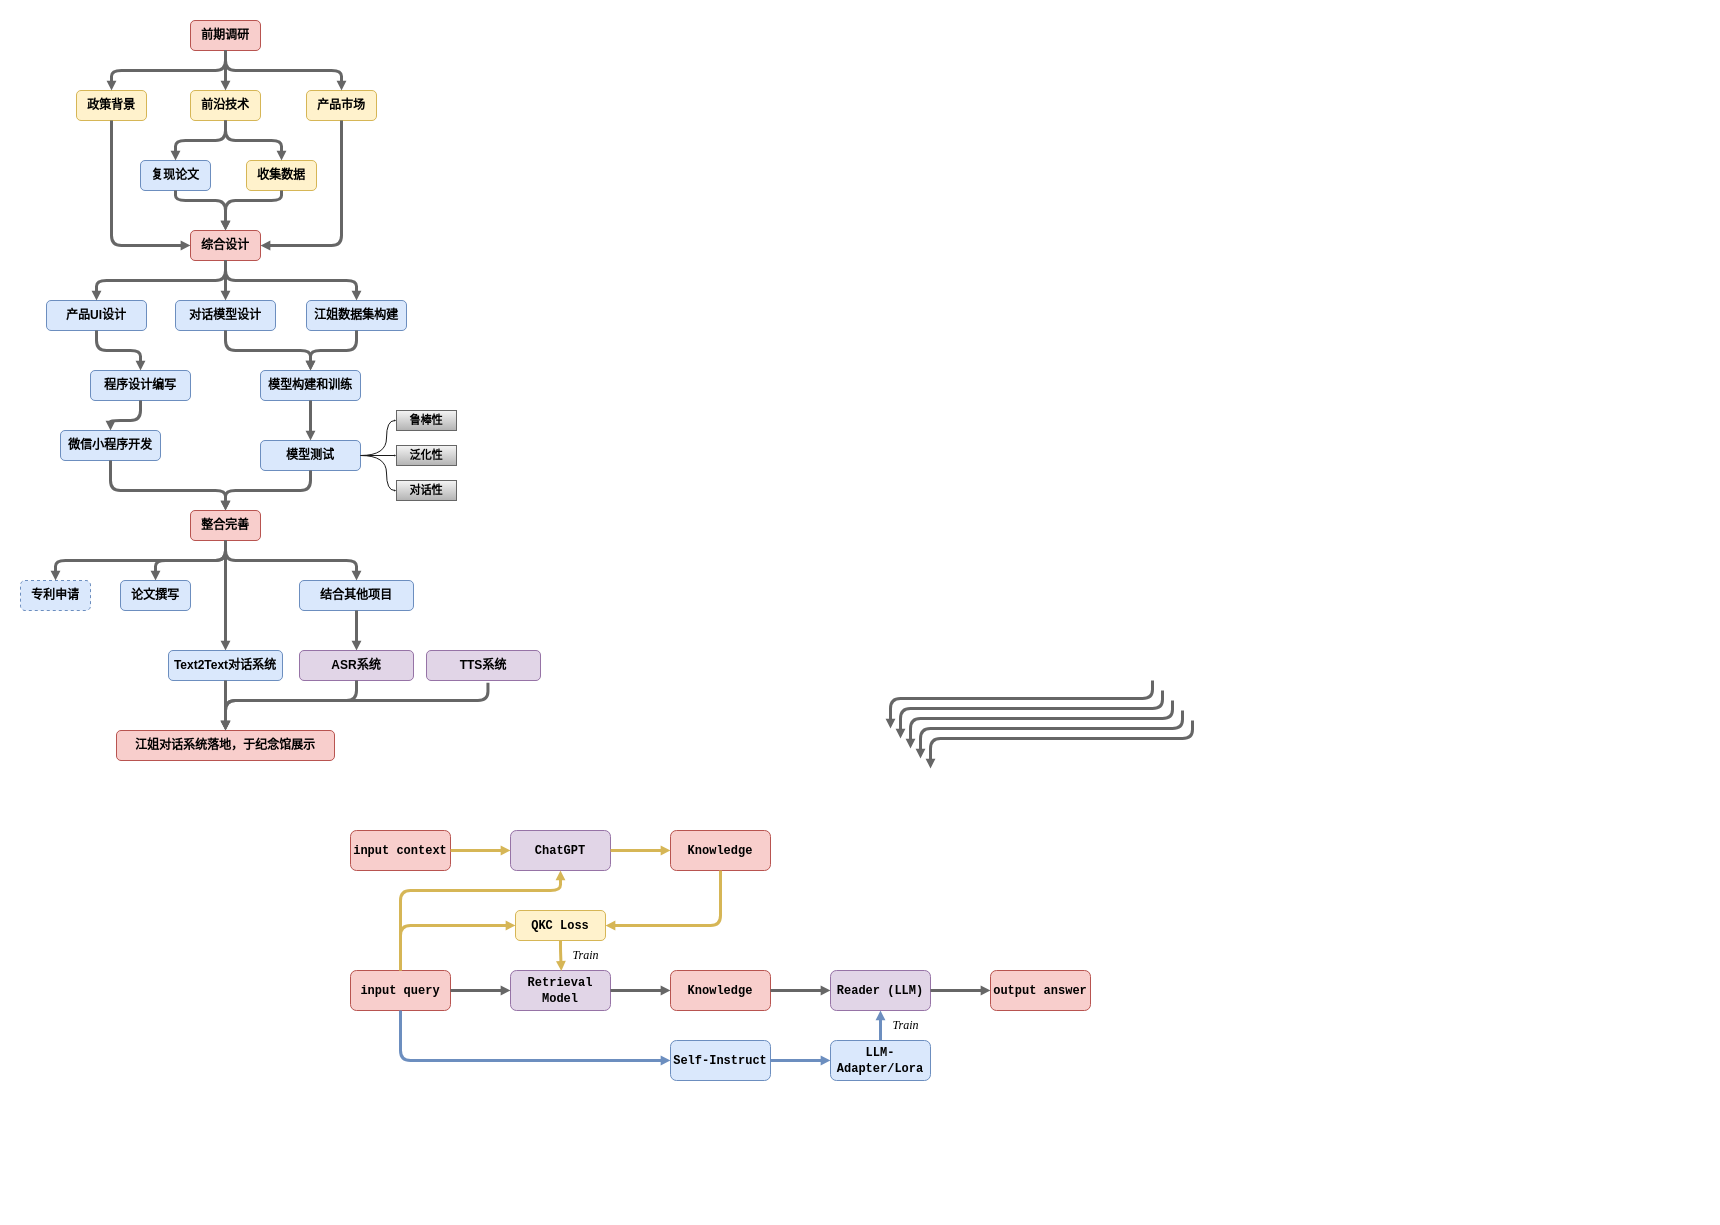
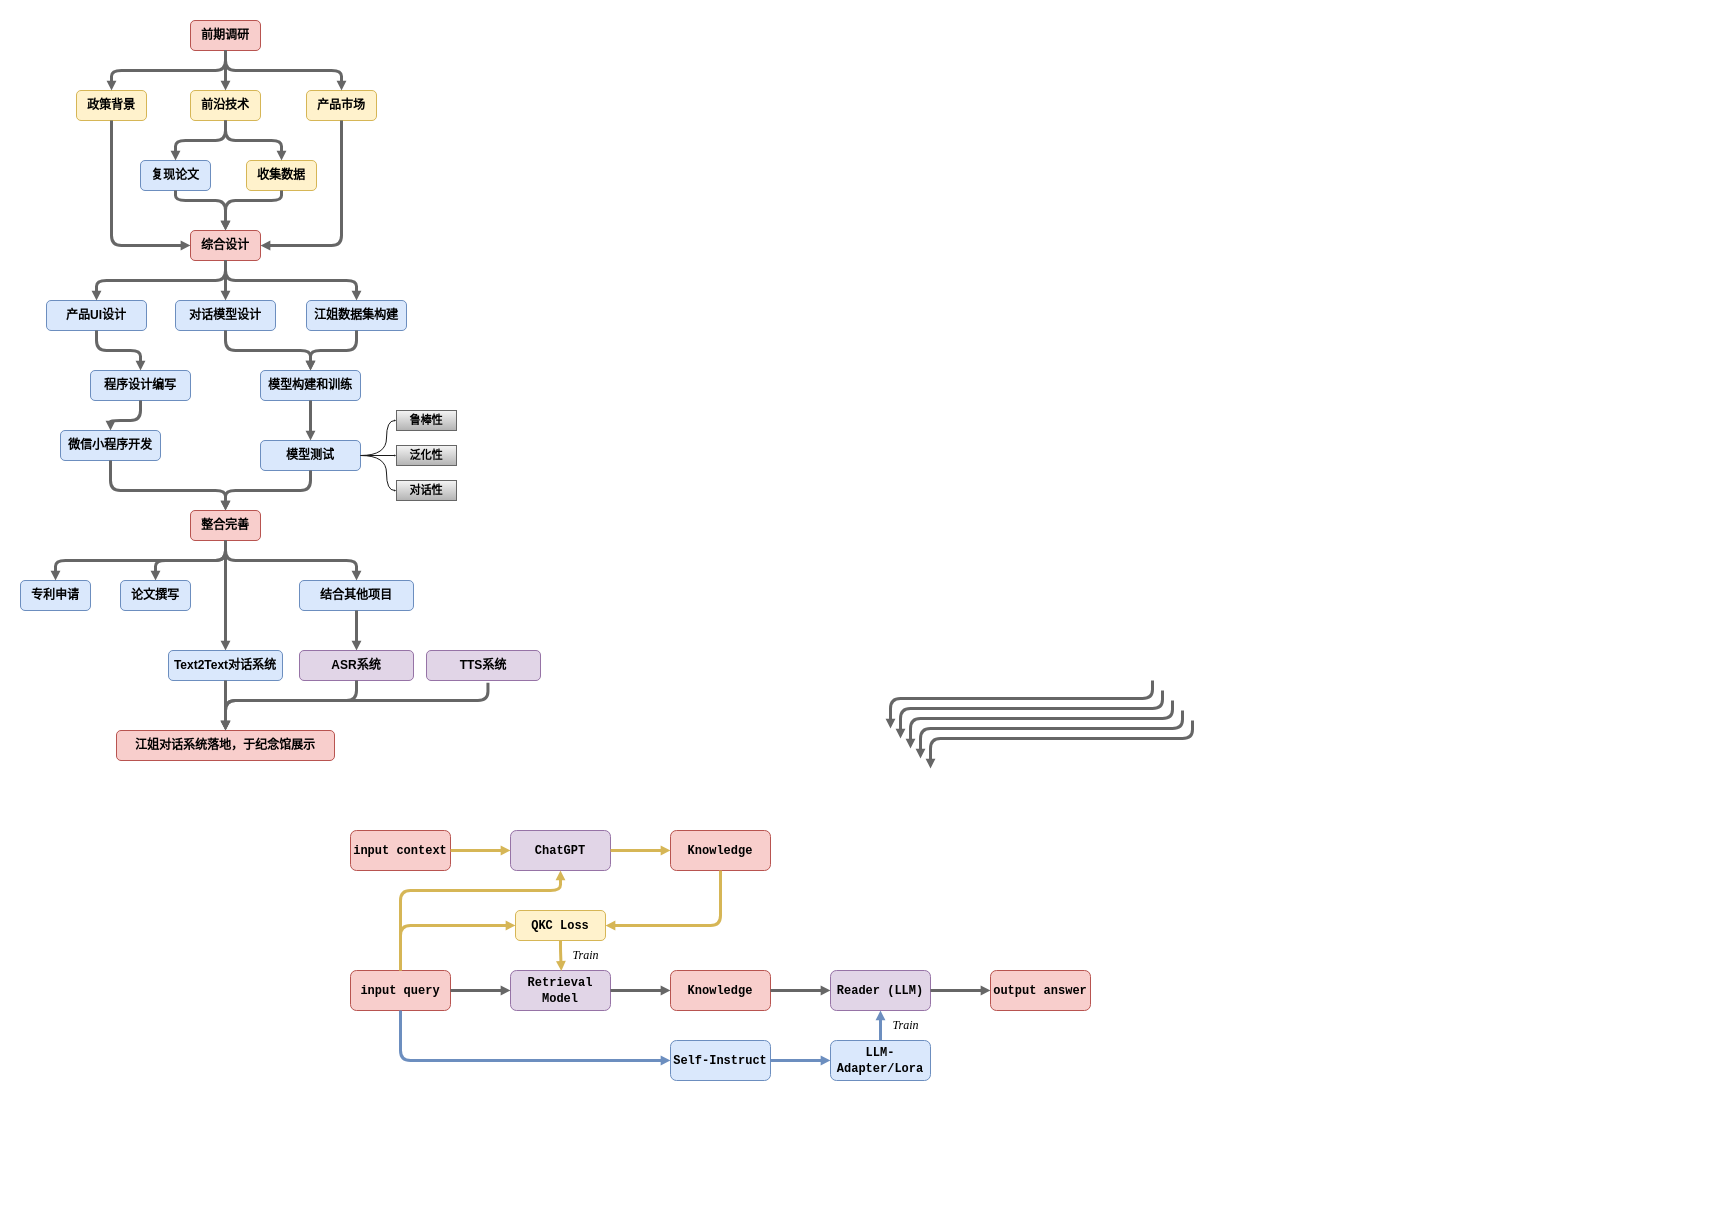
node "专利申请": style dashed -> solid
